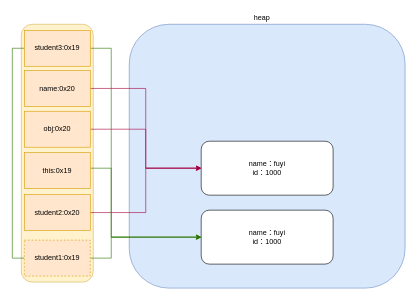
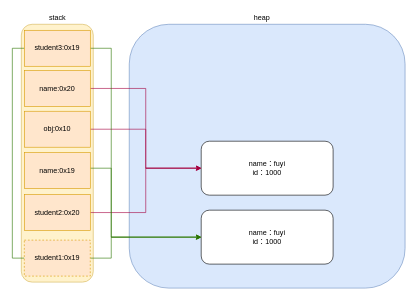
node "stack": added
node "obj:0x20": label "obj:0x20" -> "obj:0x10"
node "this:0x19": label "this:0x19" -> "name:0x19"
